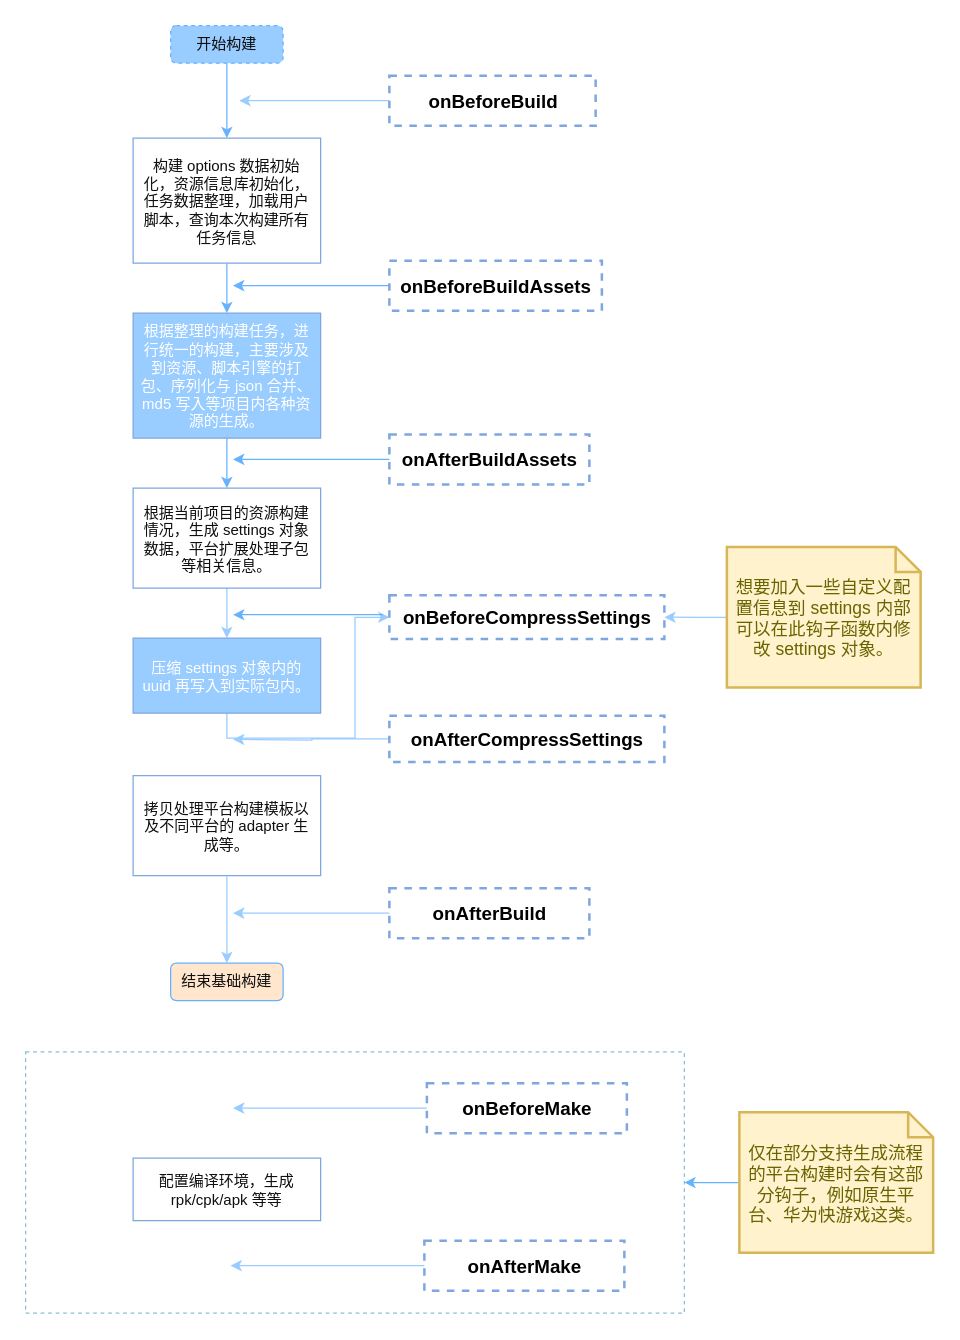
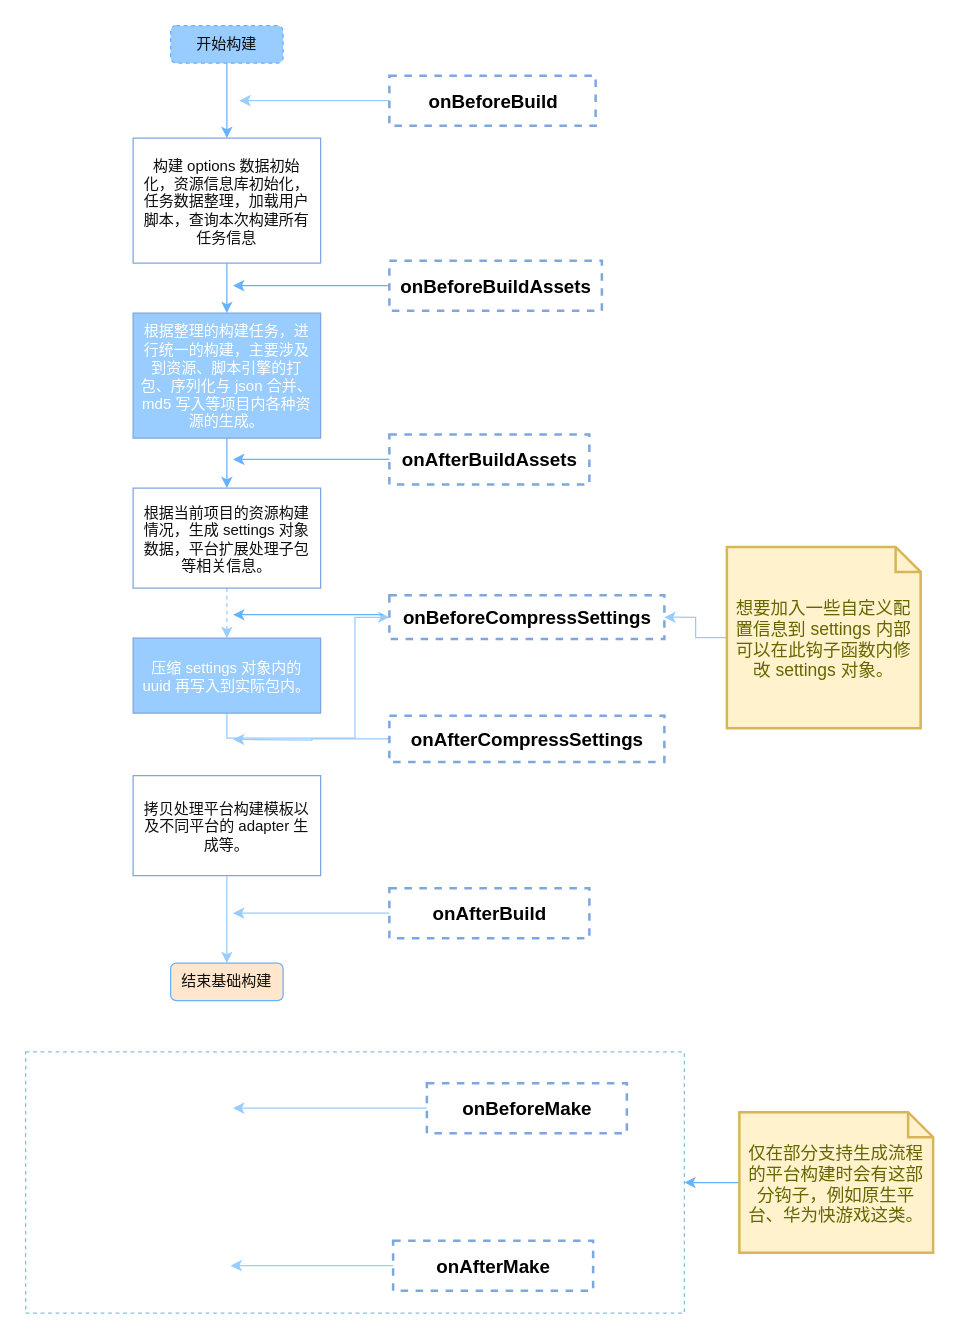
edge "根据当前项目的资源构建情况，生成 settings 对象数据，平台扩展处理子包等相关信息。" -> "压缩 settings 对象内的 uuid 再写入到实际包内。": style solid -> dashed
node "想要加入一些自定义配置信息到 settings 内部可以在此钩子函数内修改 settings 对象。": size 194x141 -> 194x181
node "配置编译环境，生成 rpk/cpk/apk 等等": removed
node "onAfterMake": moved (524, 1266) -> (493, 1266)
